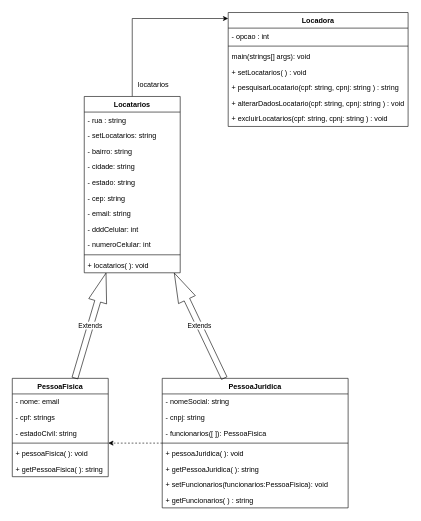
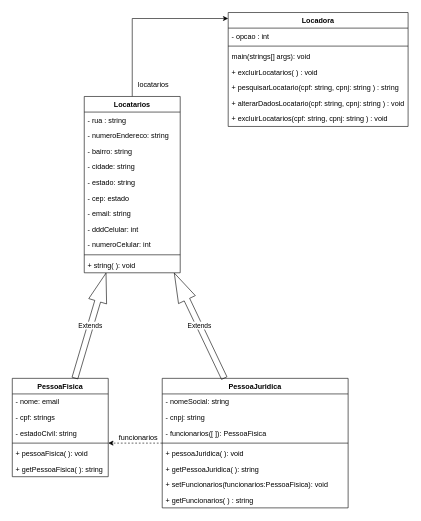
node "+ setLocatarios( ) : void": label "+ setLocatarios( ) : void" -> "+ excluirLocatarios( ) : void"
node "- setLocatarios: string": label "- setLocatarios: string" -> "- numeroEndereco: string"
node "- cep: string": label "- cep: string" -> "- cep: estado"
node "+ locatarios( ): void": label "+ locatarios( ): void" -> "+ string( ): void"
node "funcionarios": added
